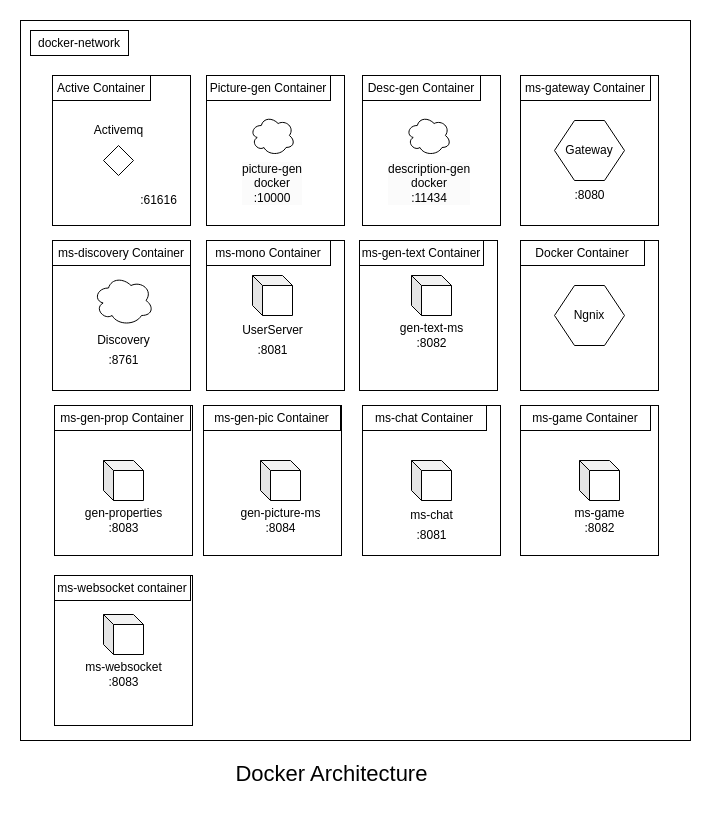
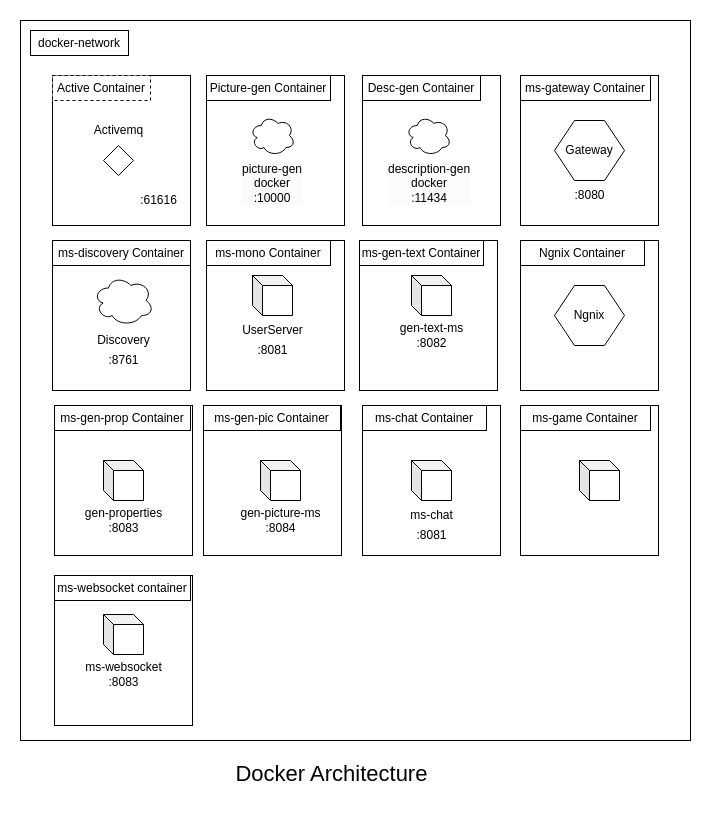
node "Active Container": style solid -> dashed
node "Docker Container": label "Docker Container" -> "Ngnix Container"
node "ms-game :8082": removed
